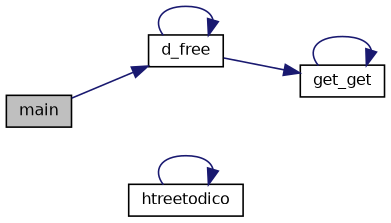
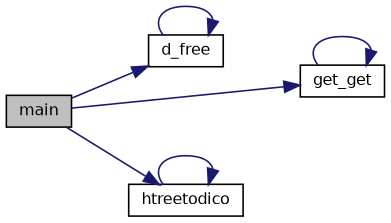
edge "d_free" -> "get_get": now "main" -> "get_get"
edge "main" -> "htreetodico": added
